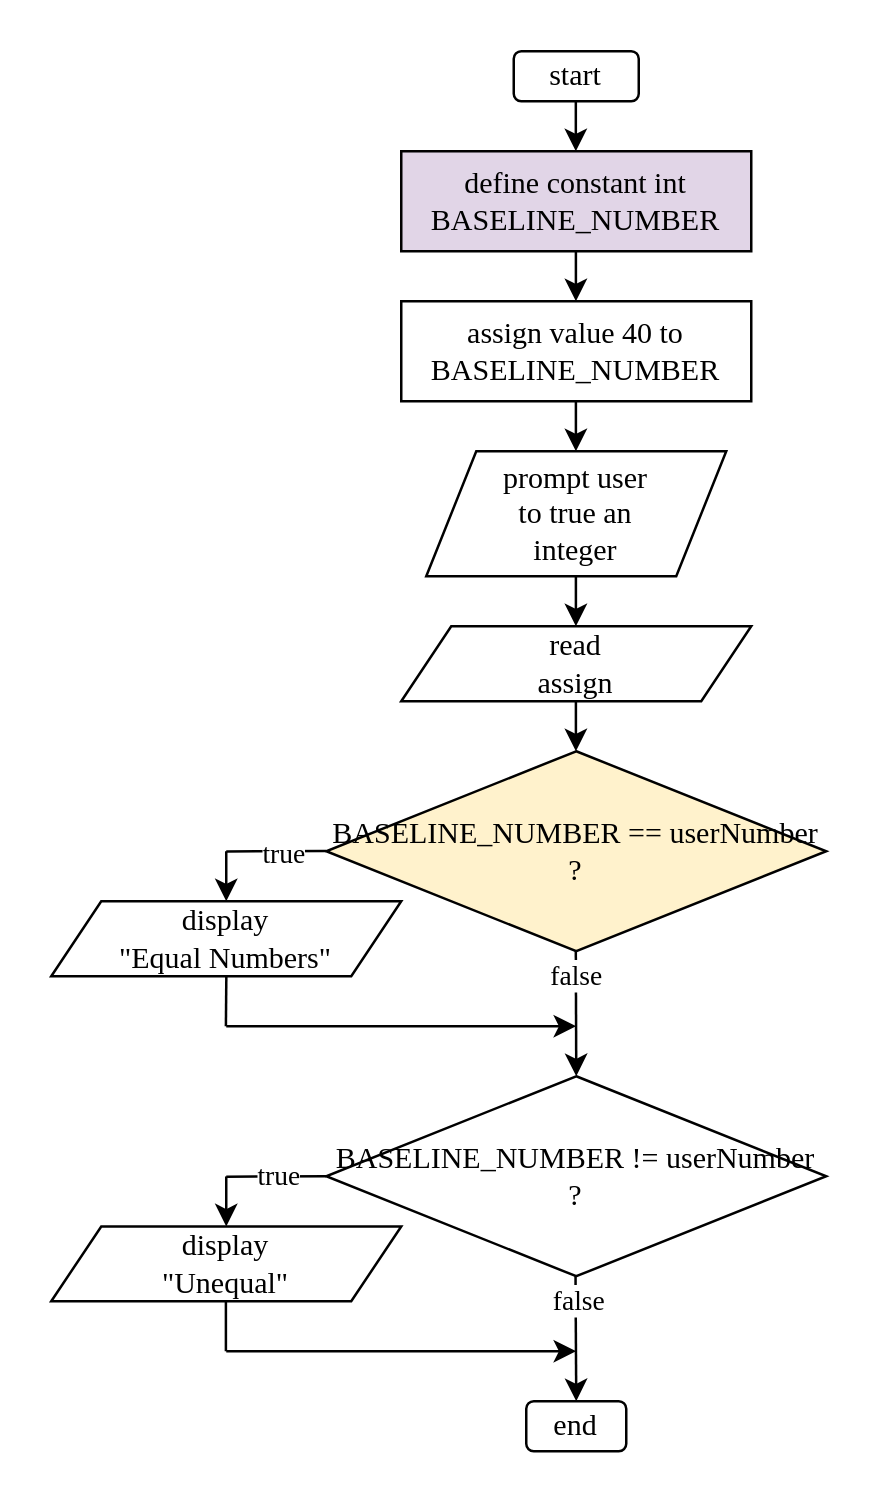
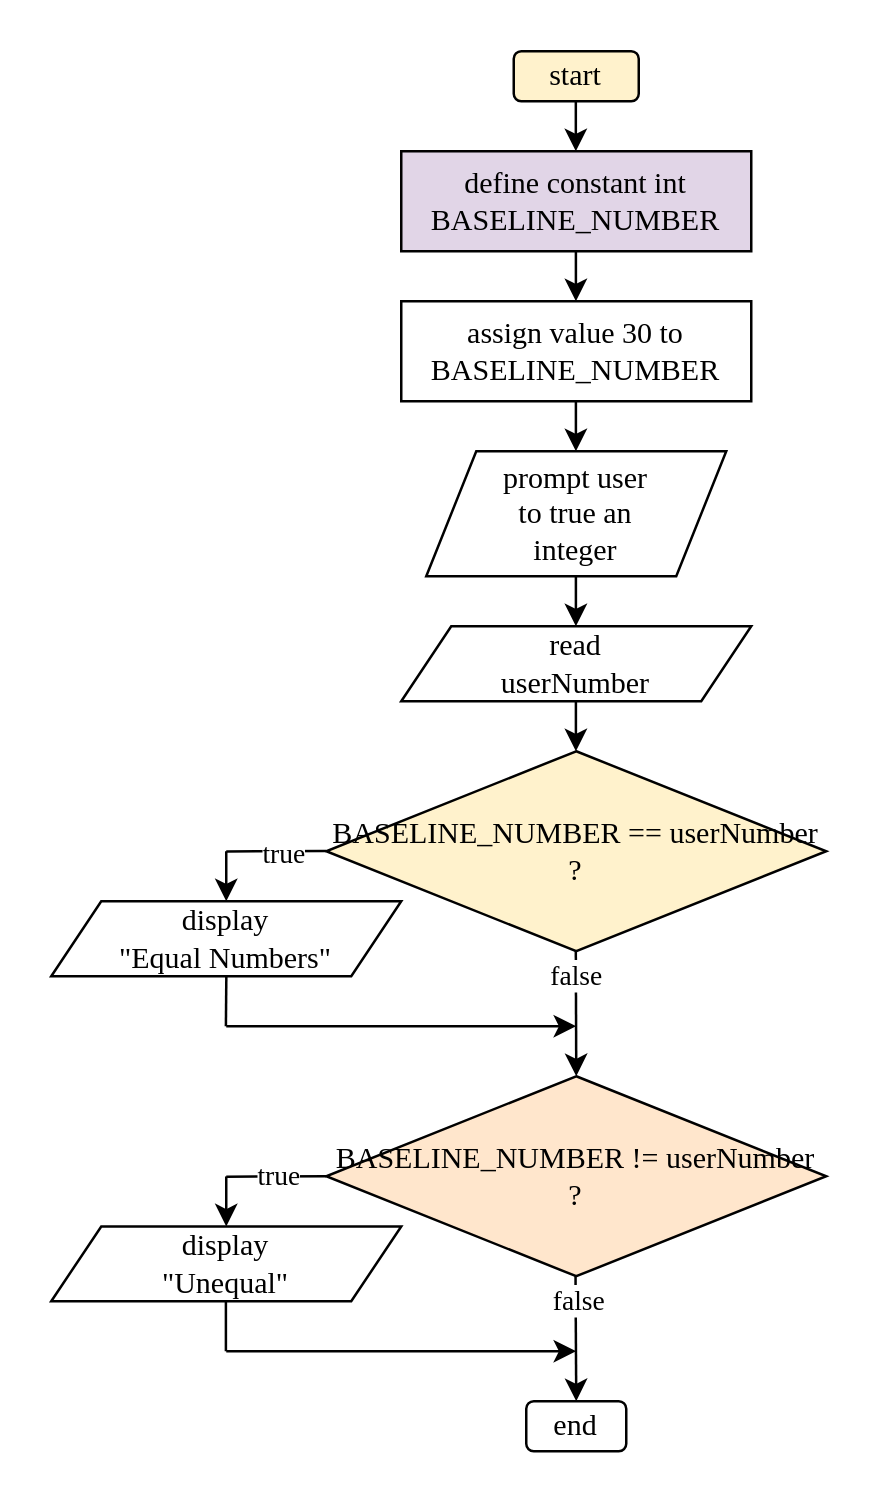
node "start": fillcolor #ffffff -> #fff2cc
node "assign value 40 to BASELINE_NUMBER": label "assign value 40 to BASELINE_NUMBER" -> "assign value 30 to BASELINE_NUMBER"
node "read assign": label "read assign" -> "read userNumber"
node "BASELINE_NUMBER != userNumber ?": fillcolor #ffffff -> #ffe6cc
